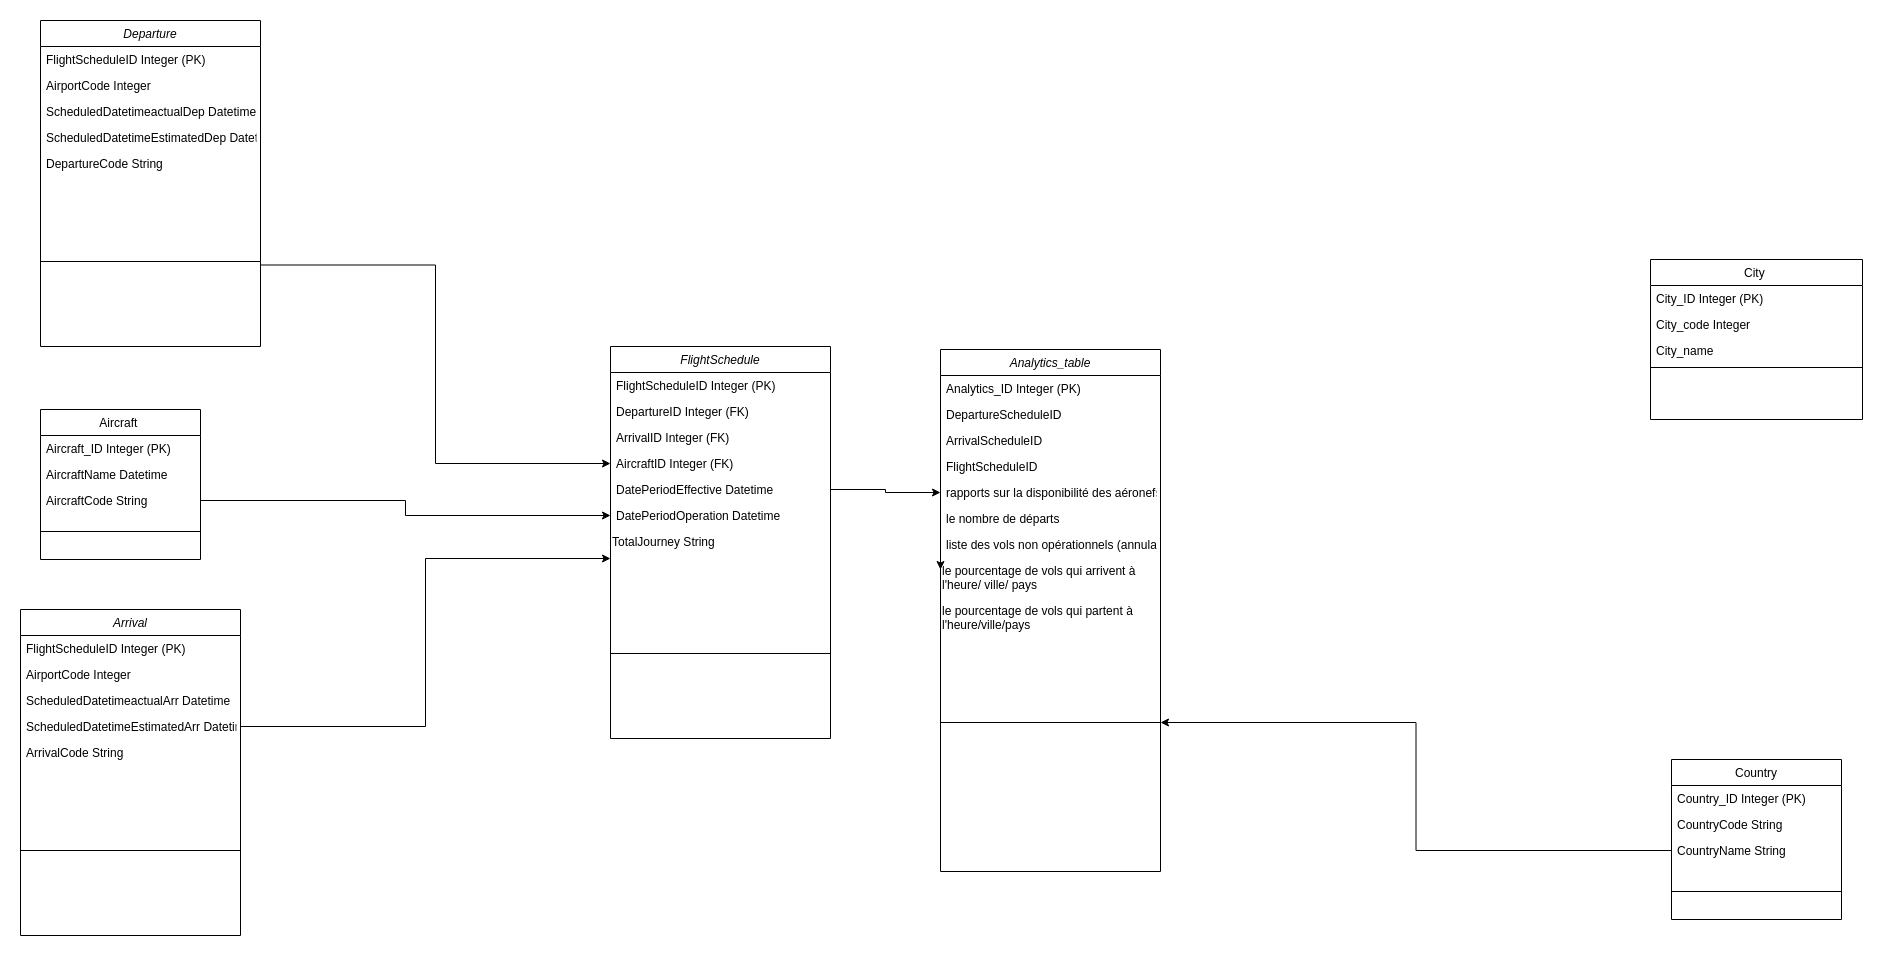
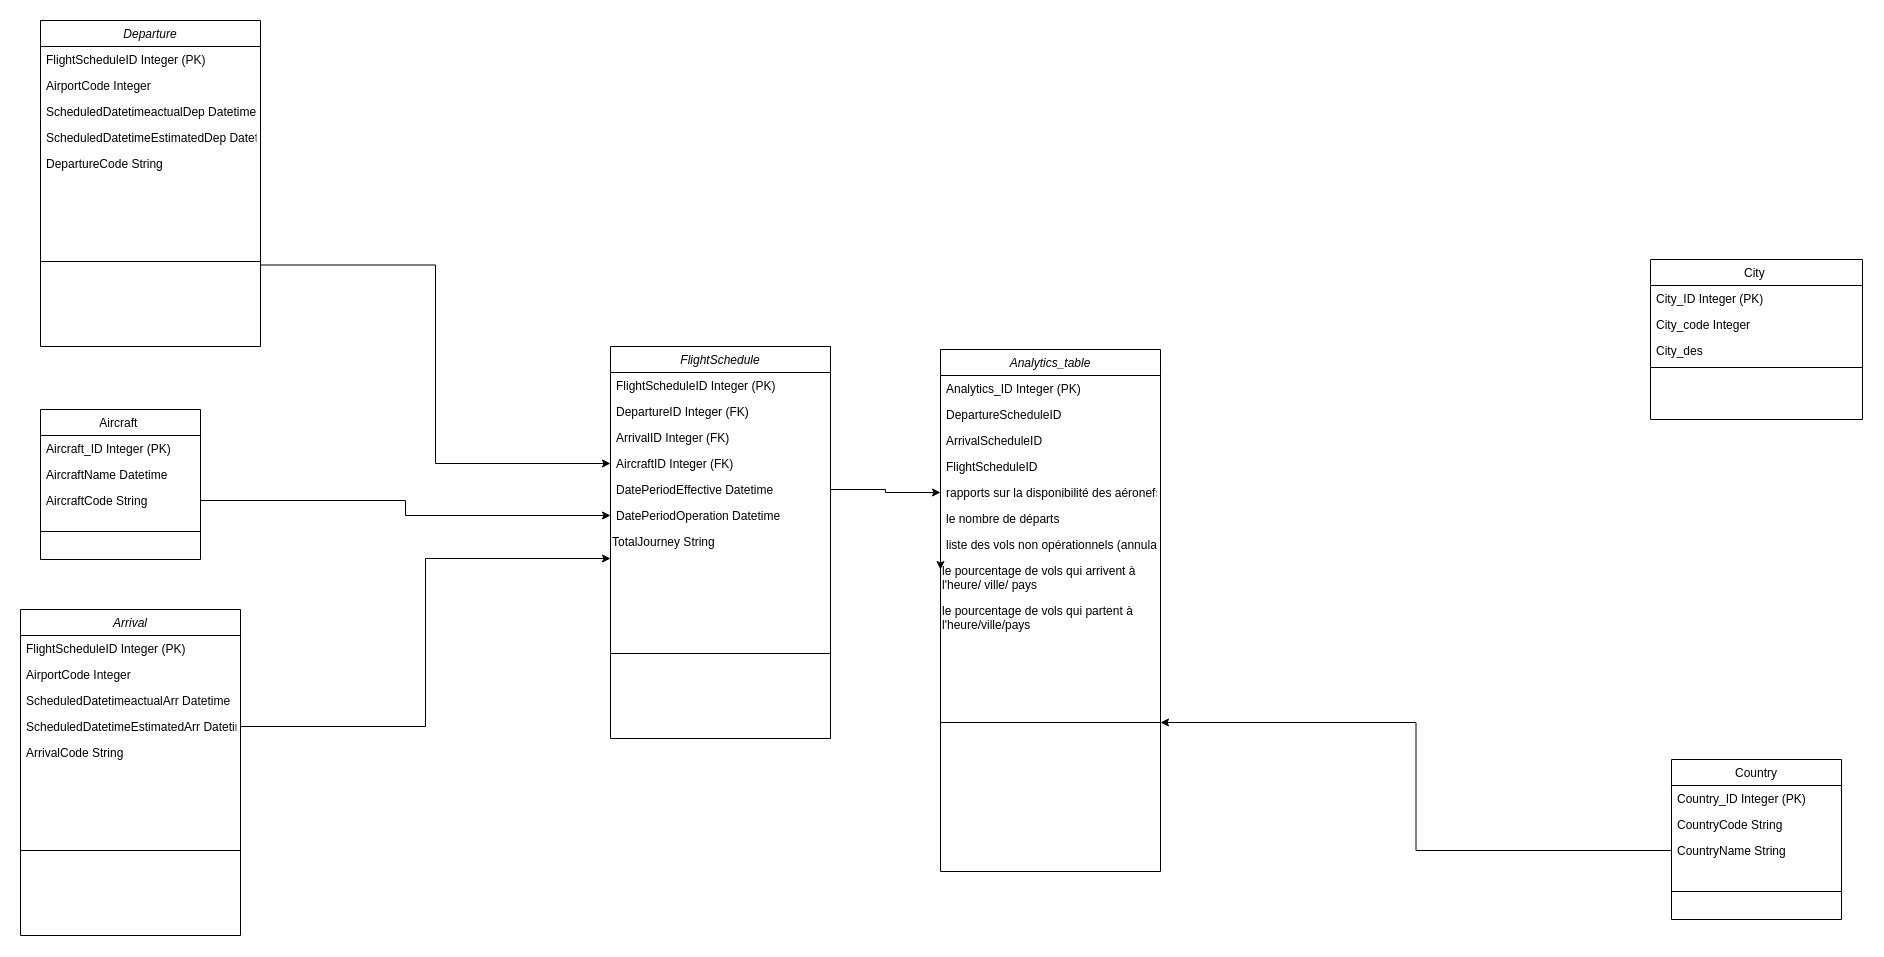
node "City_name": label "City_name" -> "City_des"
